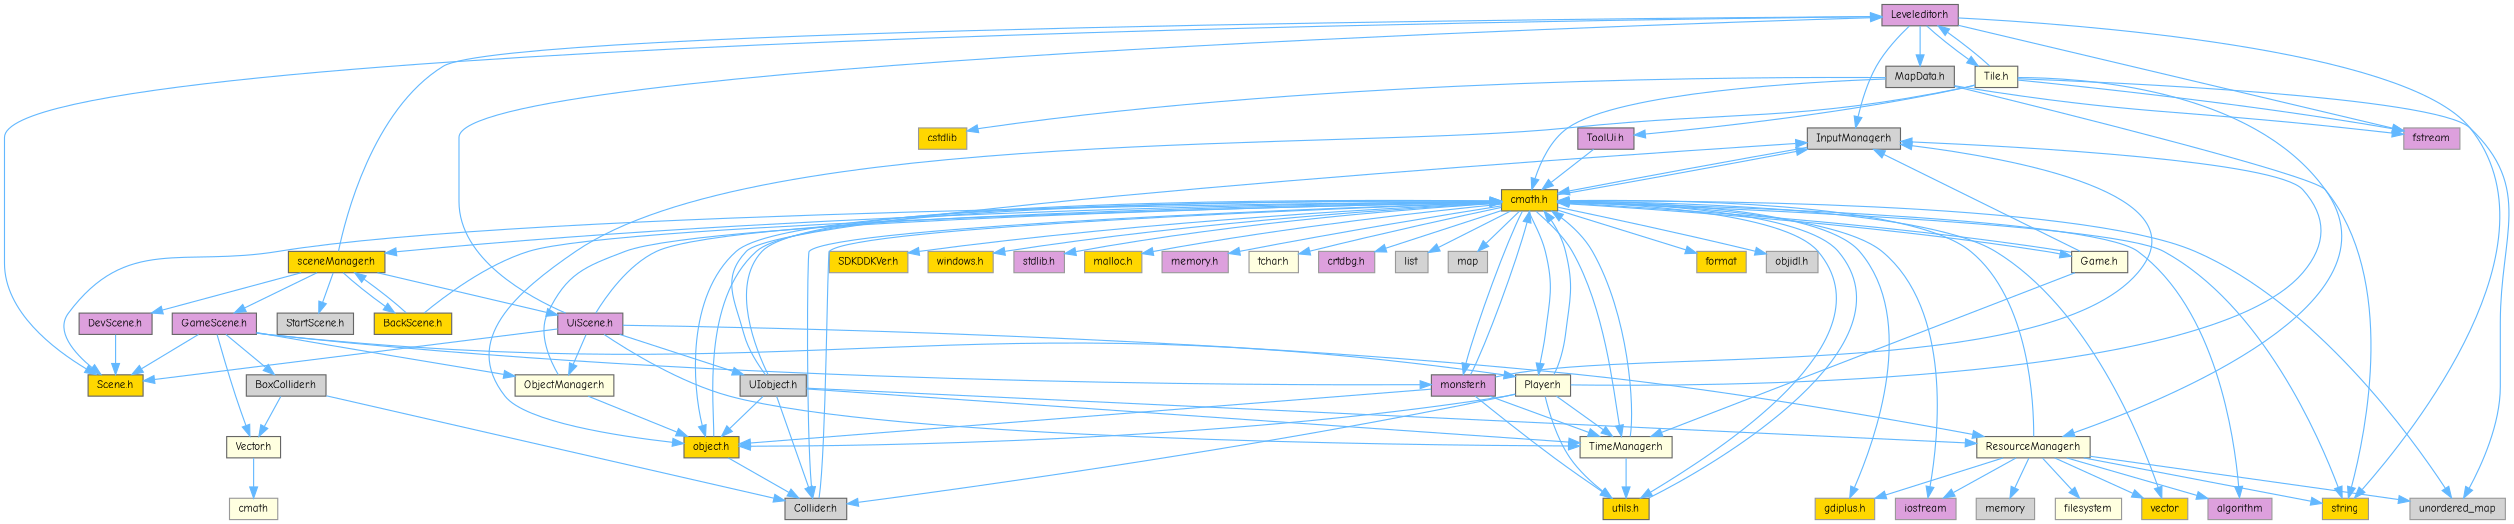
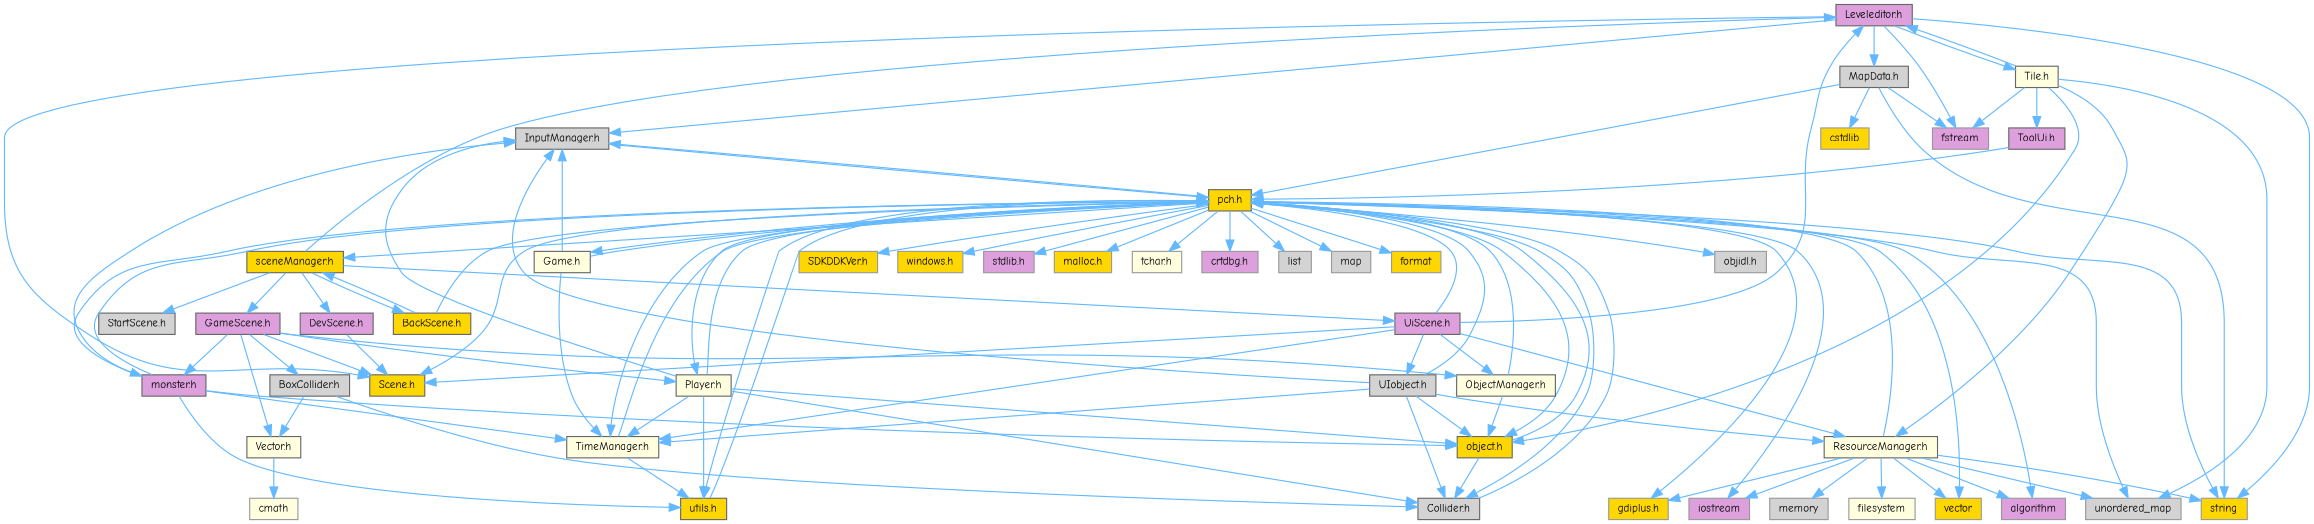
node "cmath.h": label "cmath.h" -> "pch.h"
node "memory.h": removed
